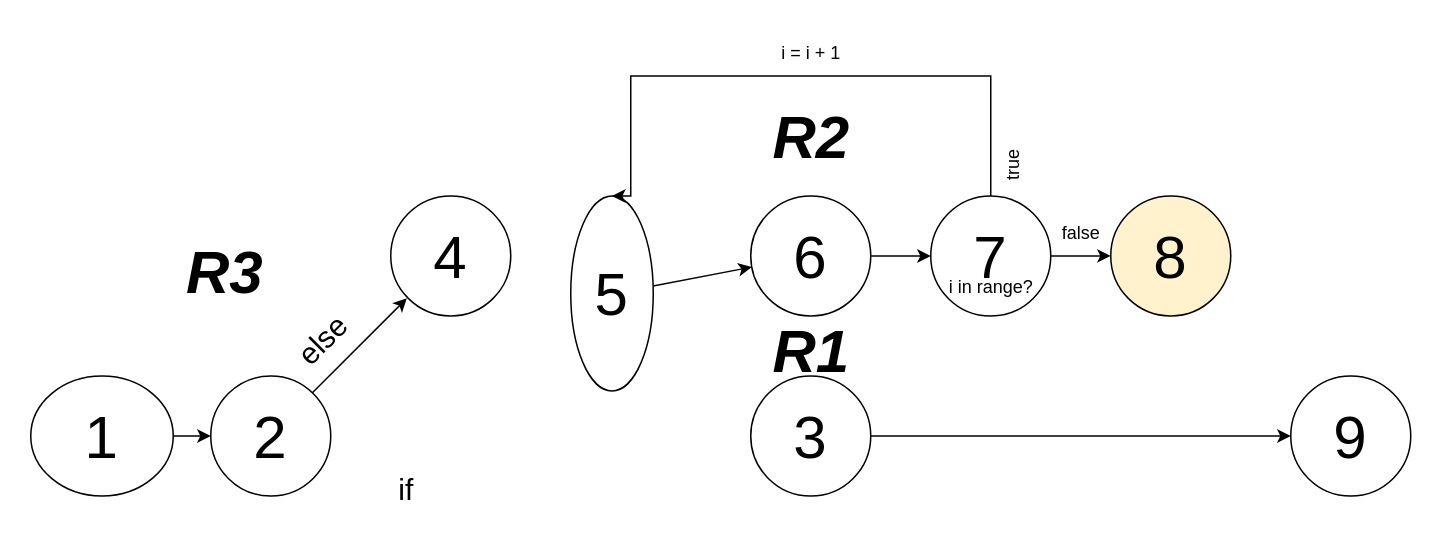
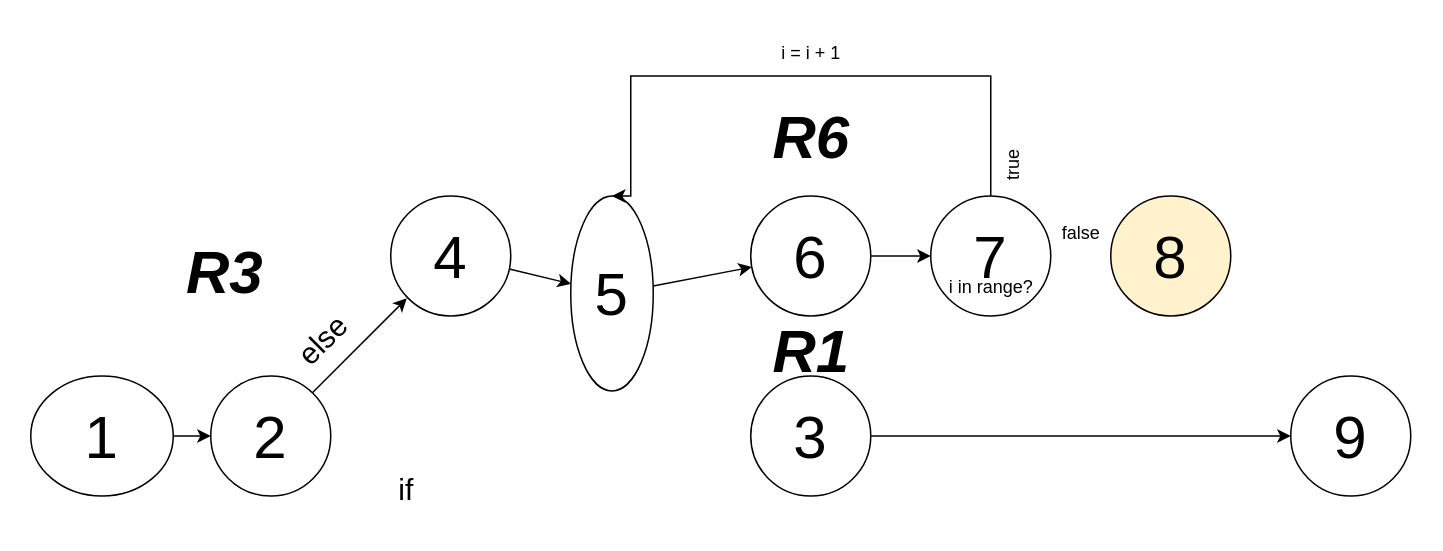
node "R2": label "R2" -> "R6"
edge "7" -> "8": removed
edge "4" -> "5": added
